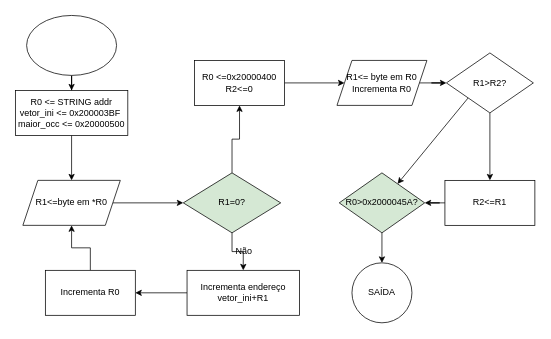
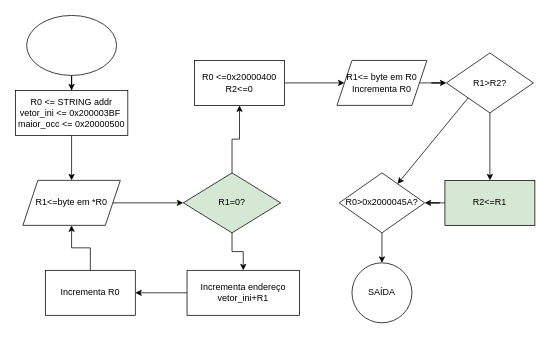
node "R0>0x2000045A?": fillcolor #d5e8d4 -> #ffffff
node "R2<=R1": fillcolor #ffffff -> #d5e8d4
node "Não": removed
